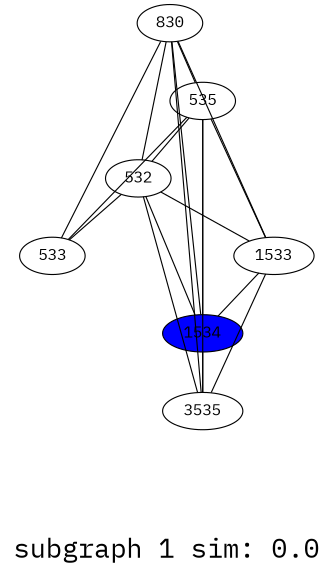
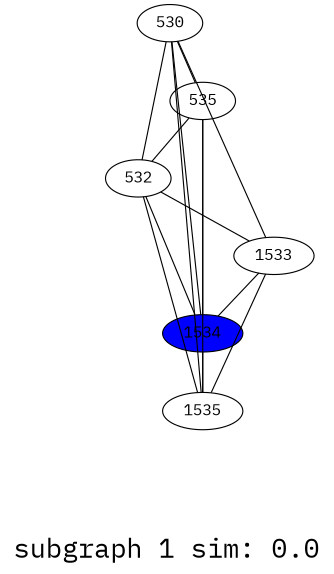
node "830": label "830" -> "530"
edge "535" -- "1533": removed
node "533": removed
node "3535": label "3535" -> "1535"
